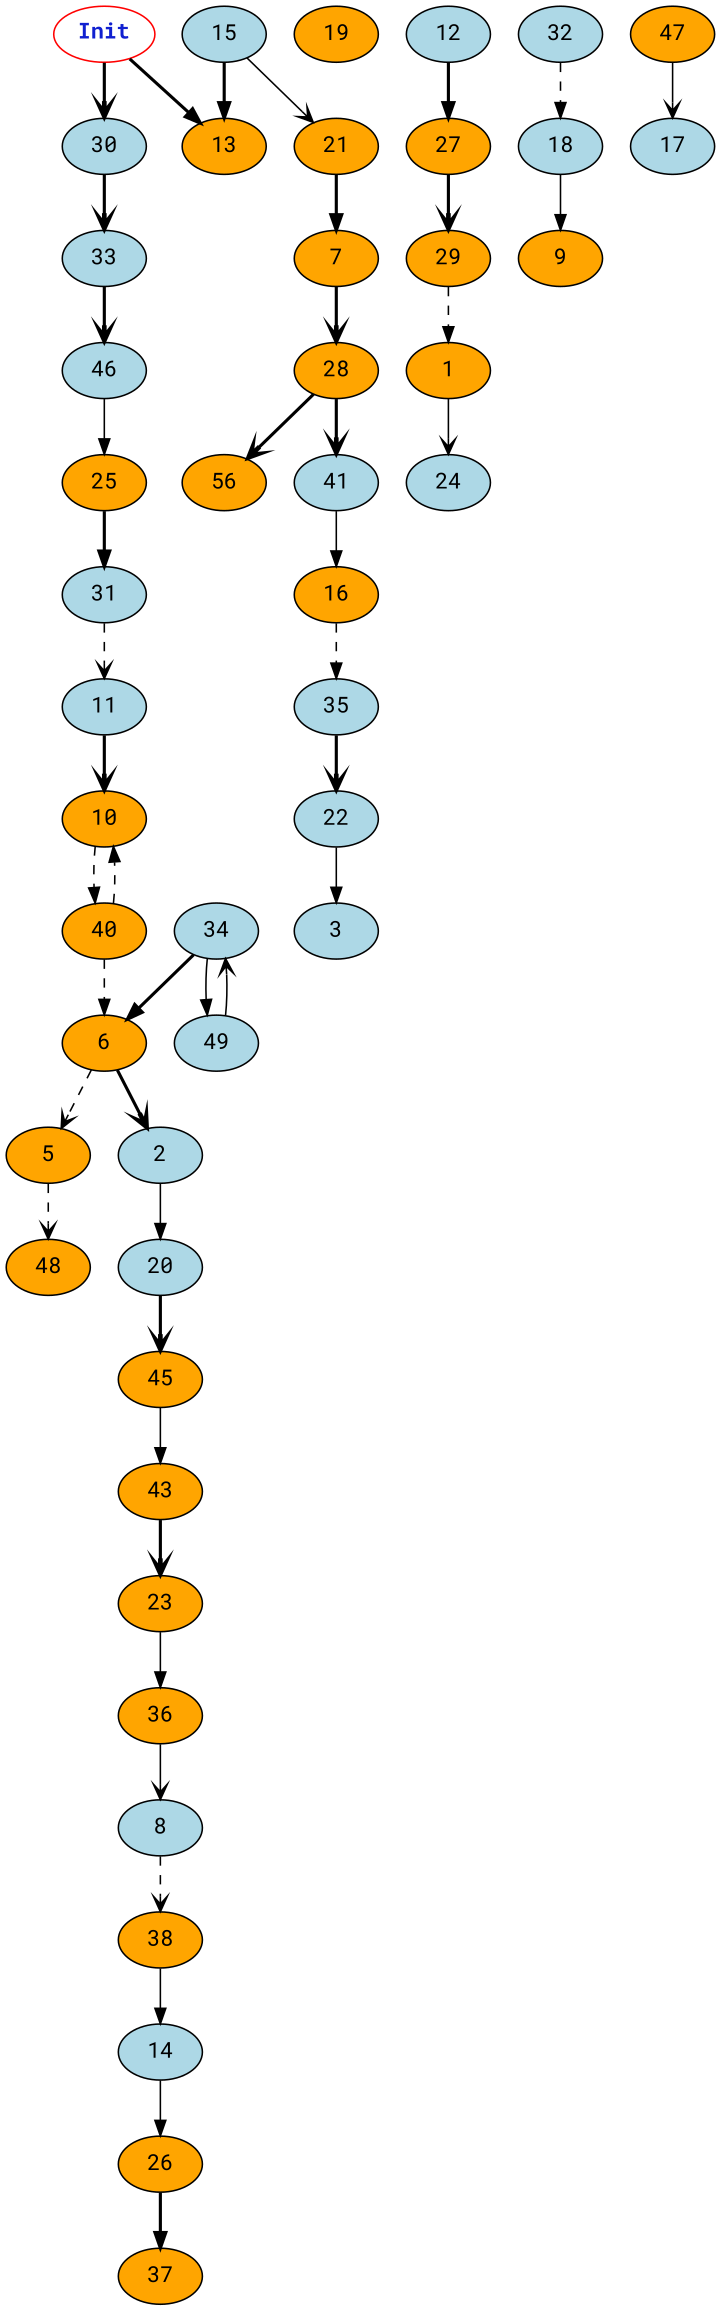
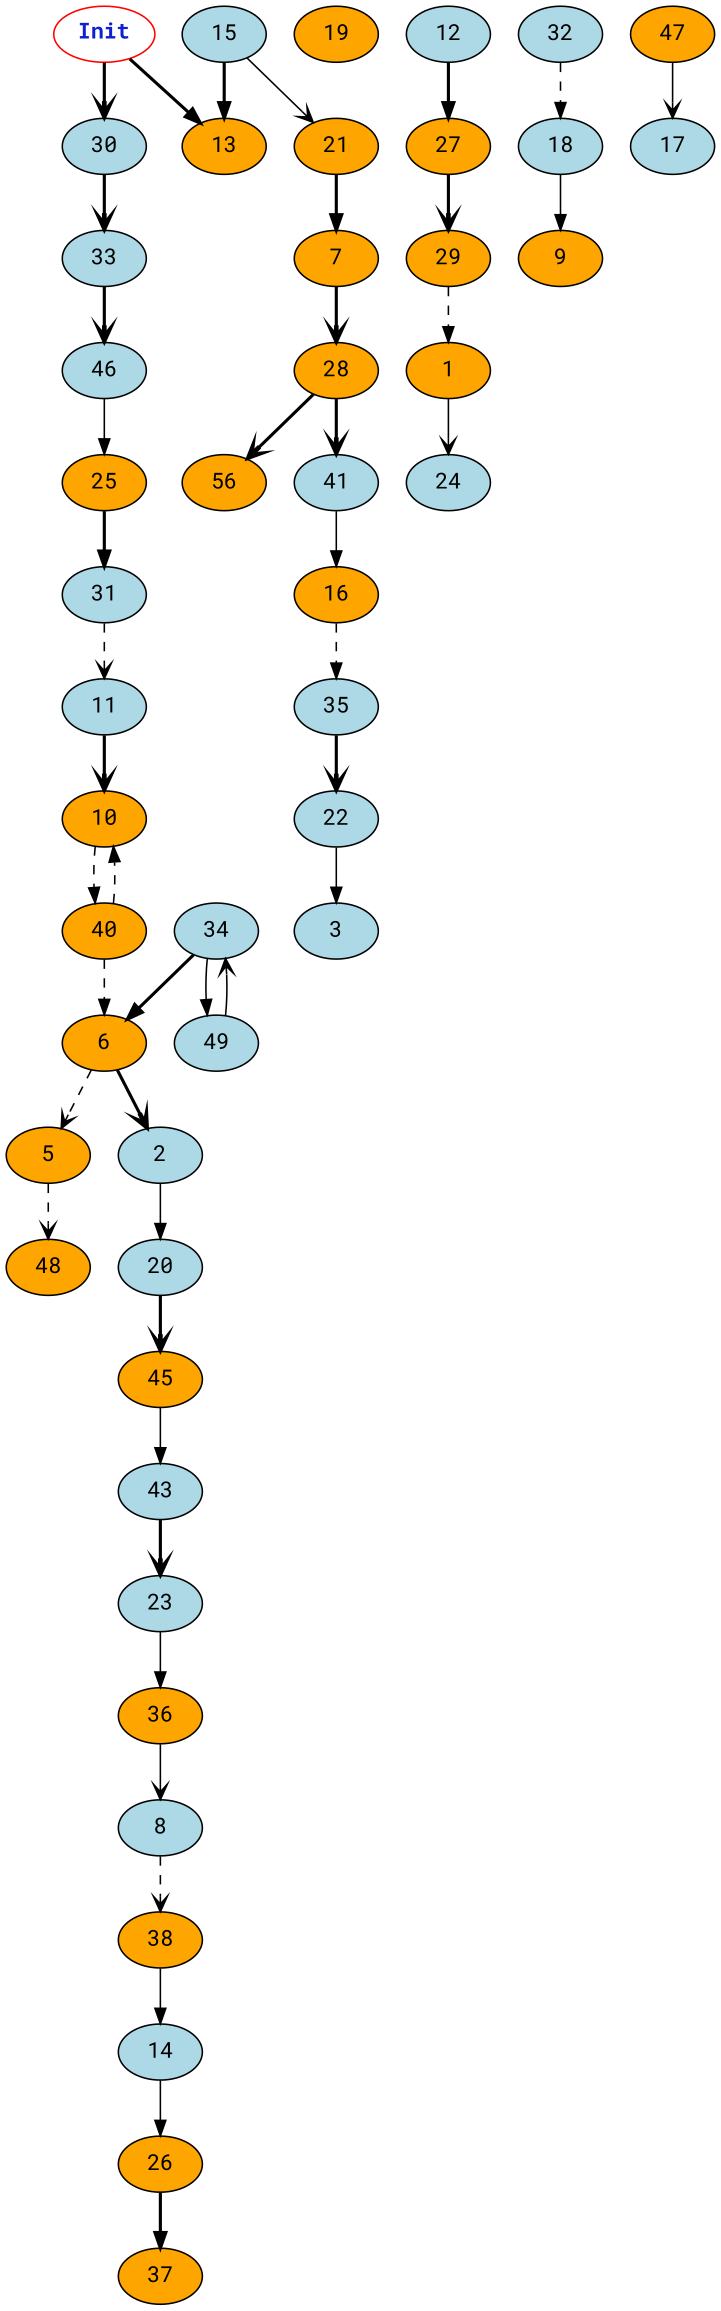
node "43": fillcolor orange -> lightblue
node "23": fillcolor orange -> lightblue
